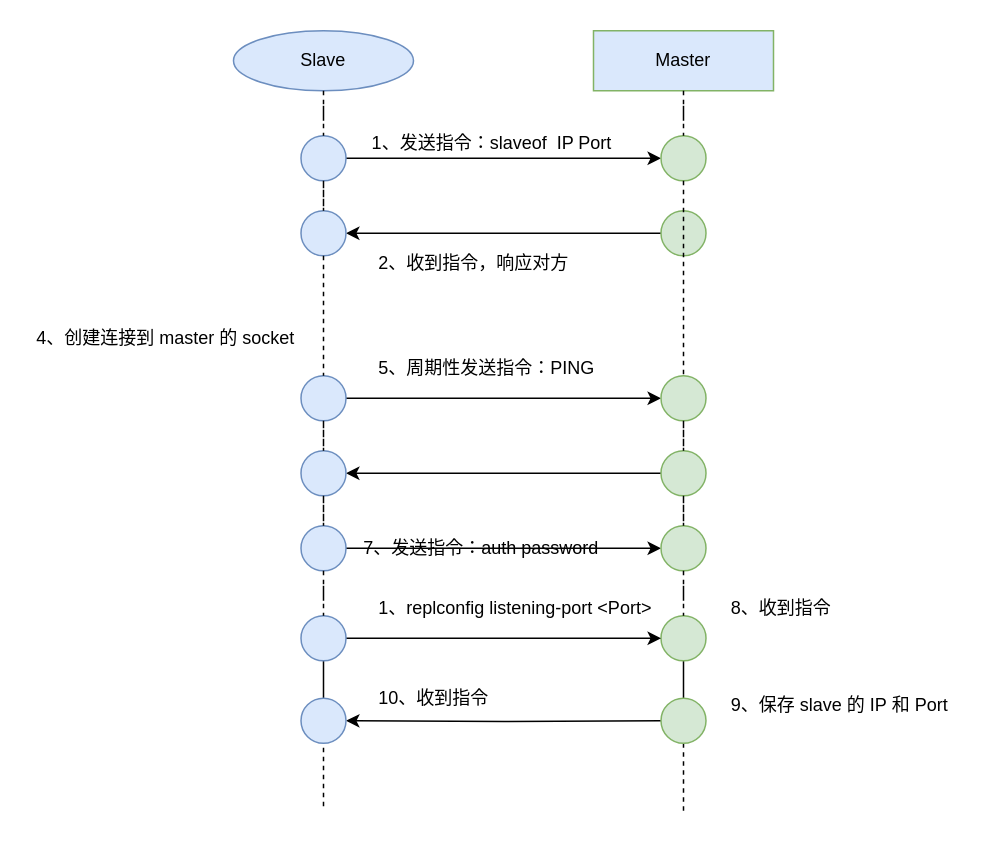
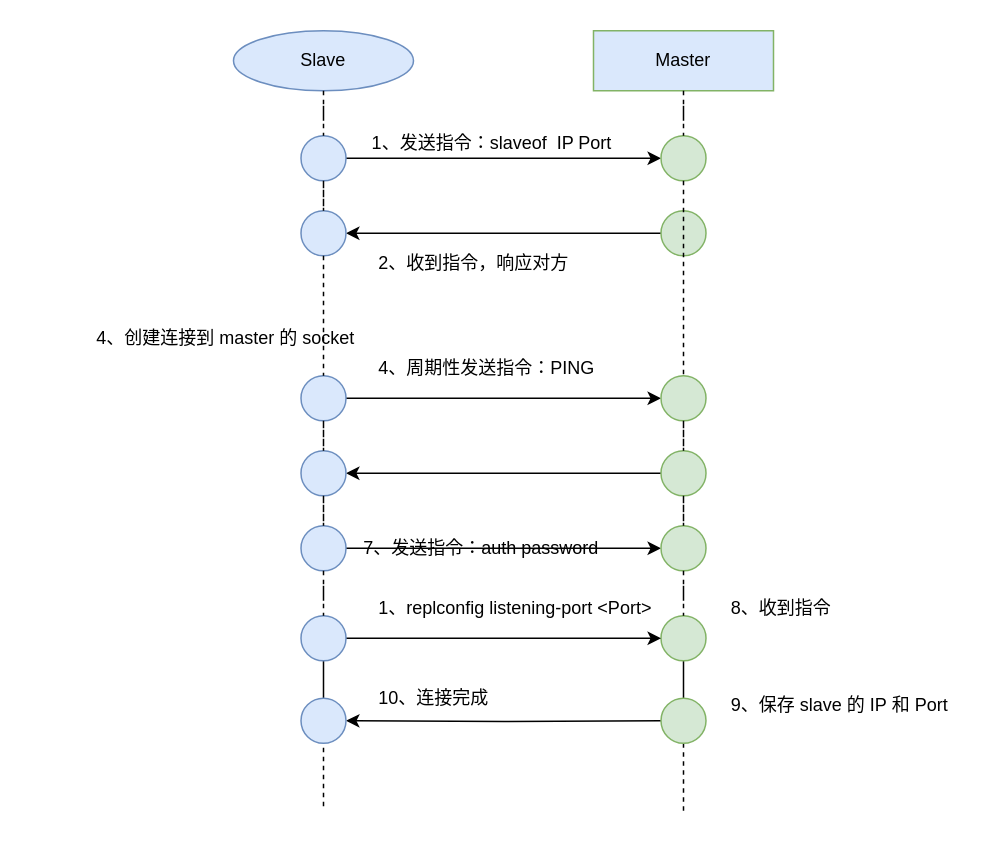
node "4、创建连接到 master 的 socket": moved (166, 338) -> (226, 338)
node "5、周期性发送指令：PING": label "5、周期性发送指令：PING" -> "4、周期性发送指令：PING"
node "10、收到指令": label "10、收到指令" -> "10、连接完成"
